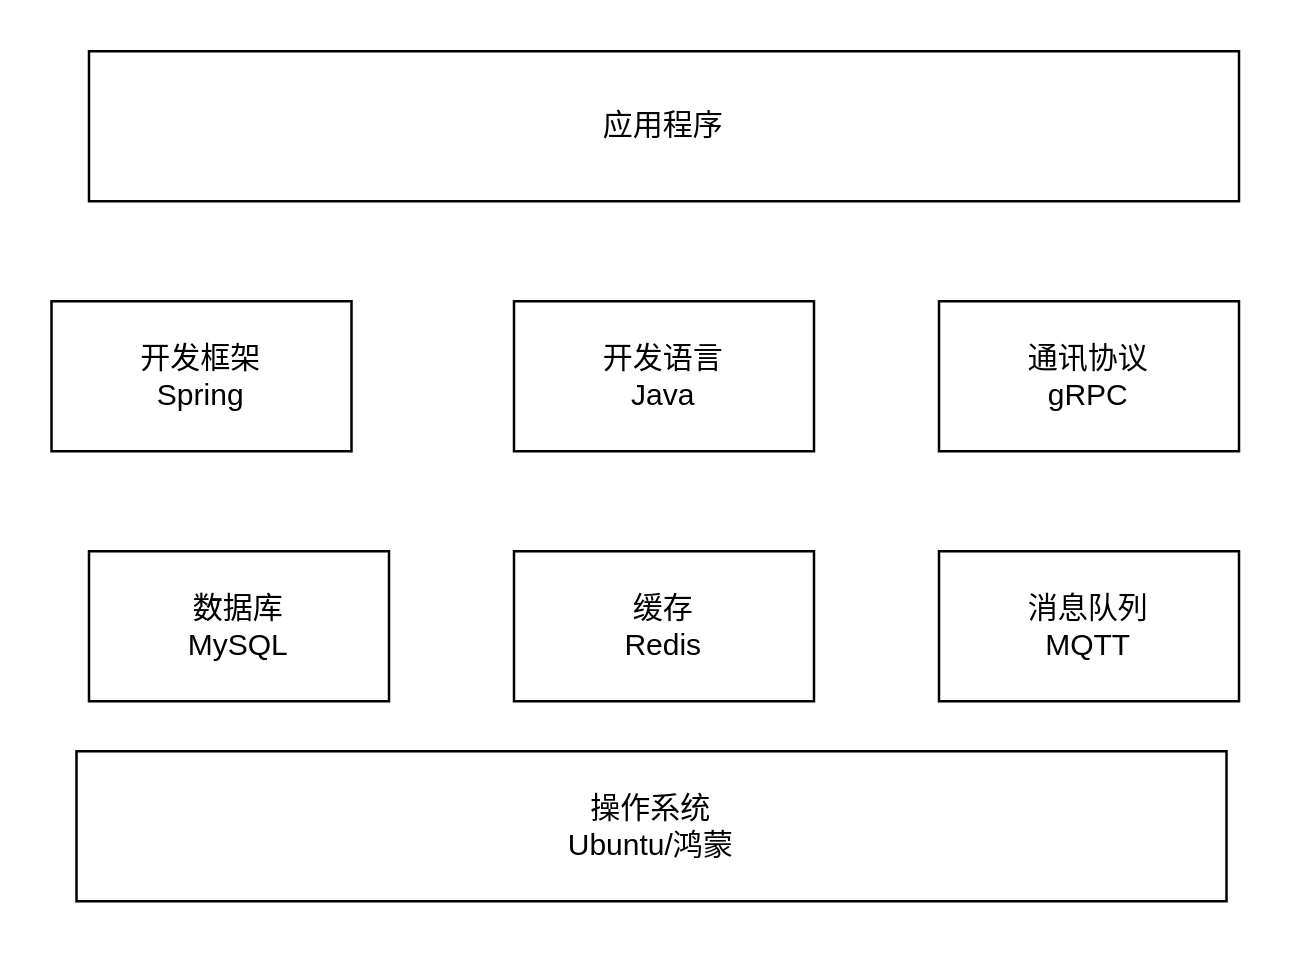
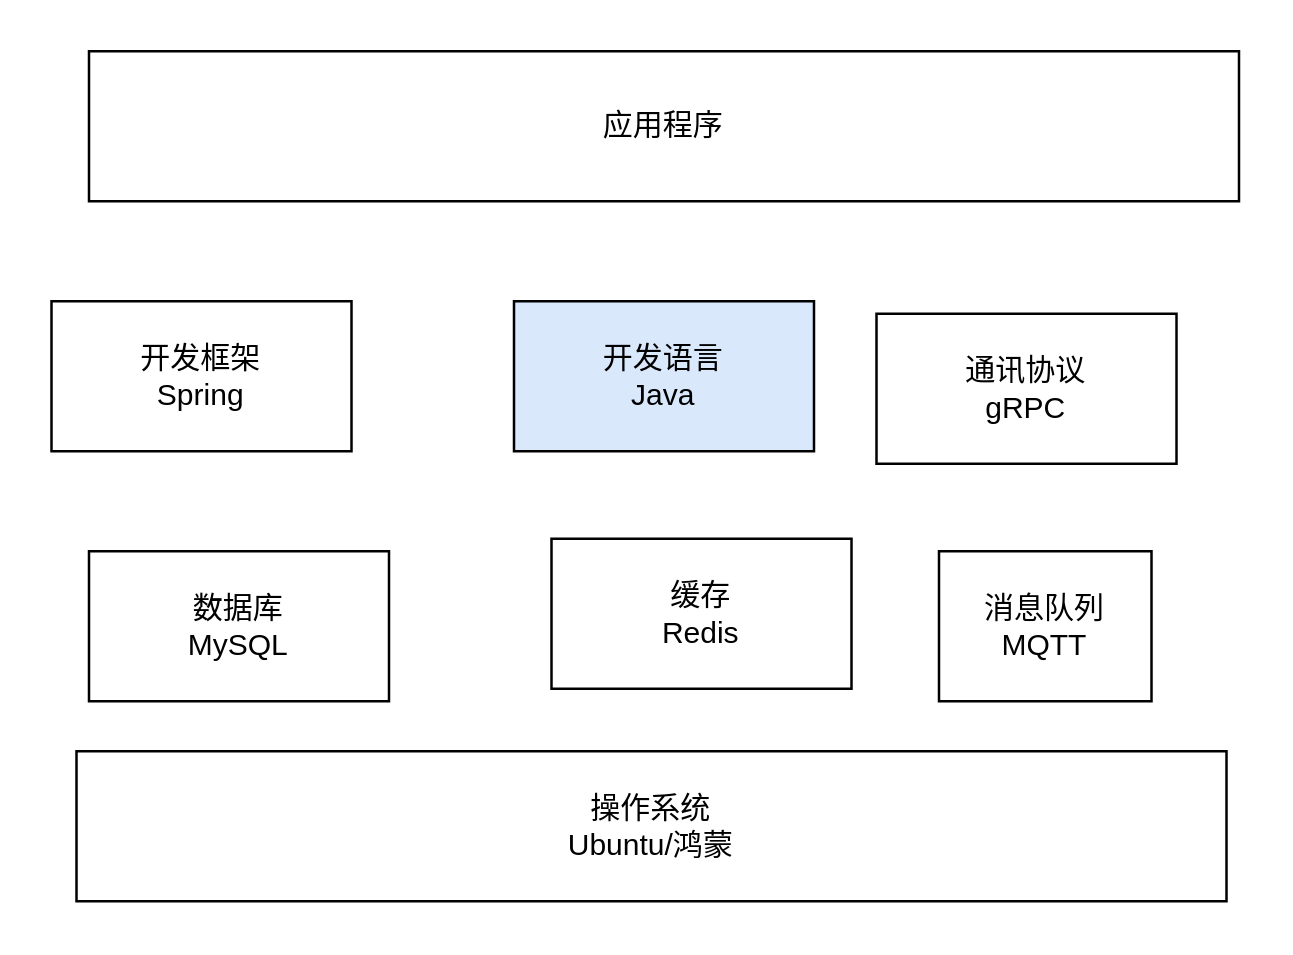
node "开发语言 Java": fillcolor #ffffff -> #dae8fc
node "通讯协议 gRPC": moved (1089, 376) -> (1026, 389)
node "缓存 Redis": moved (664, 626) -> (701, 614)
node "消息队列 MQTT": size 300x150 -> 213x150
